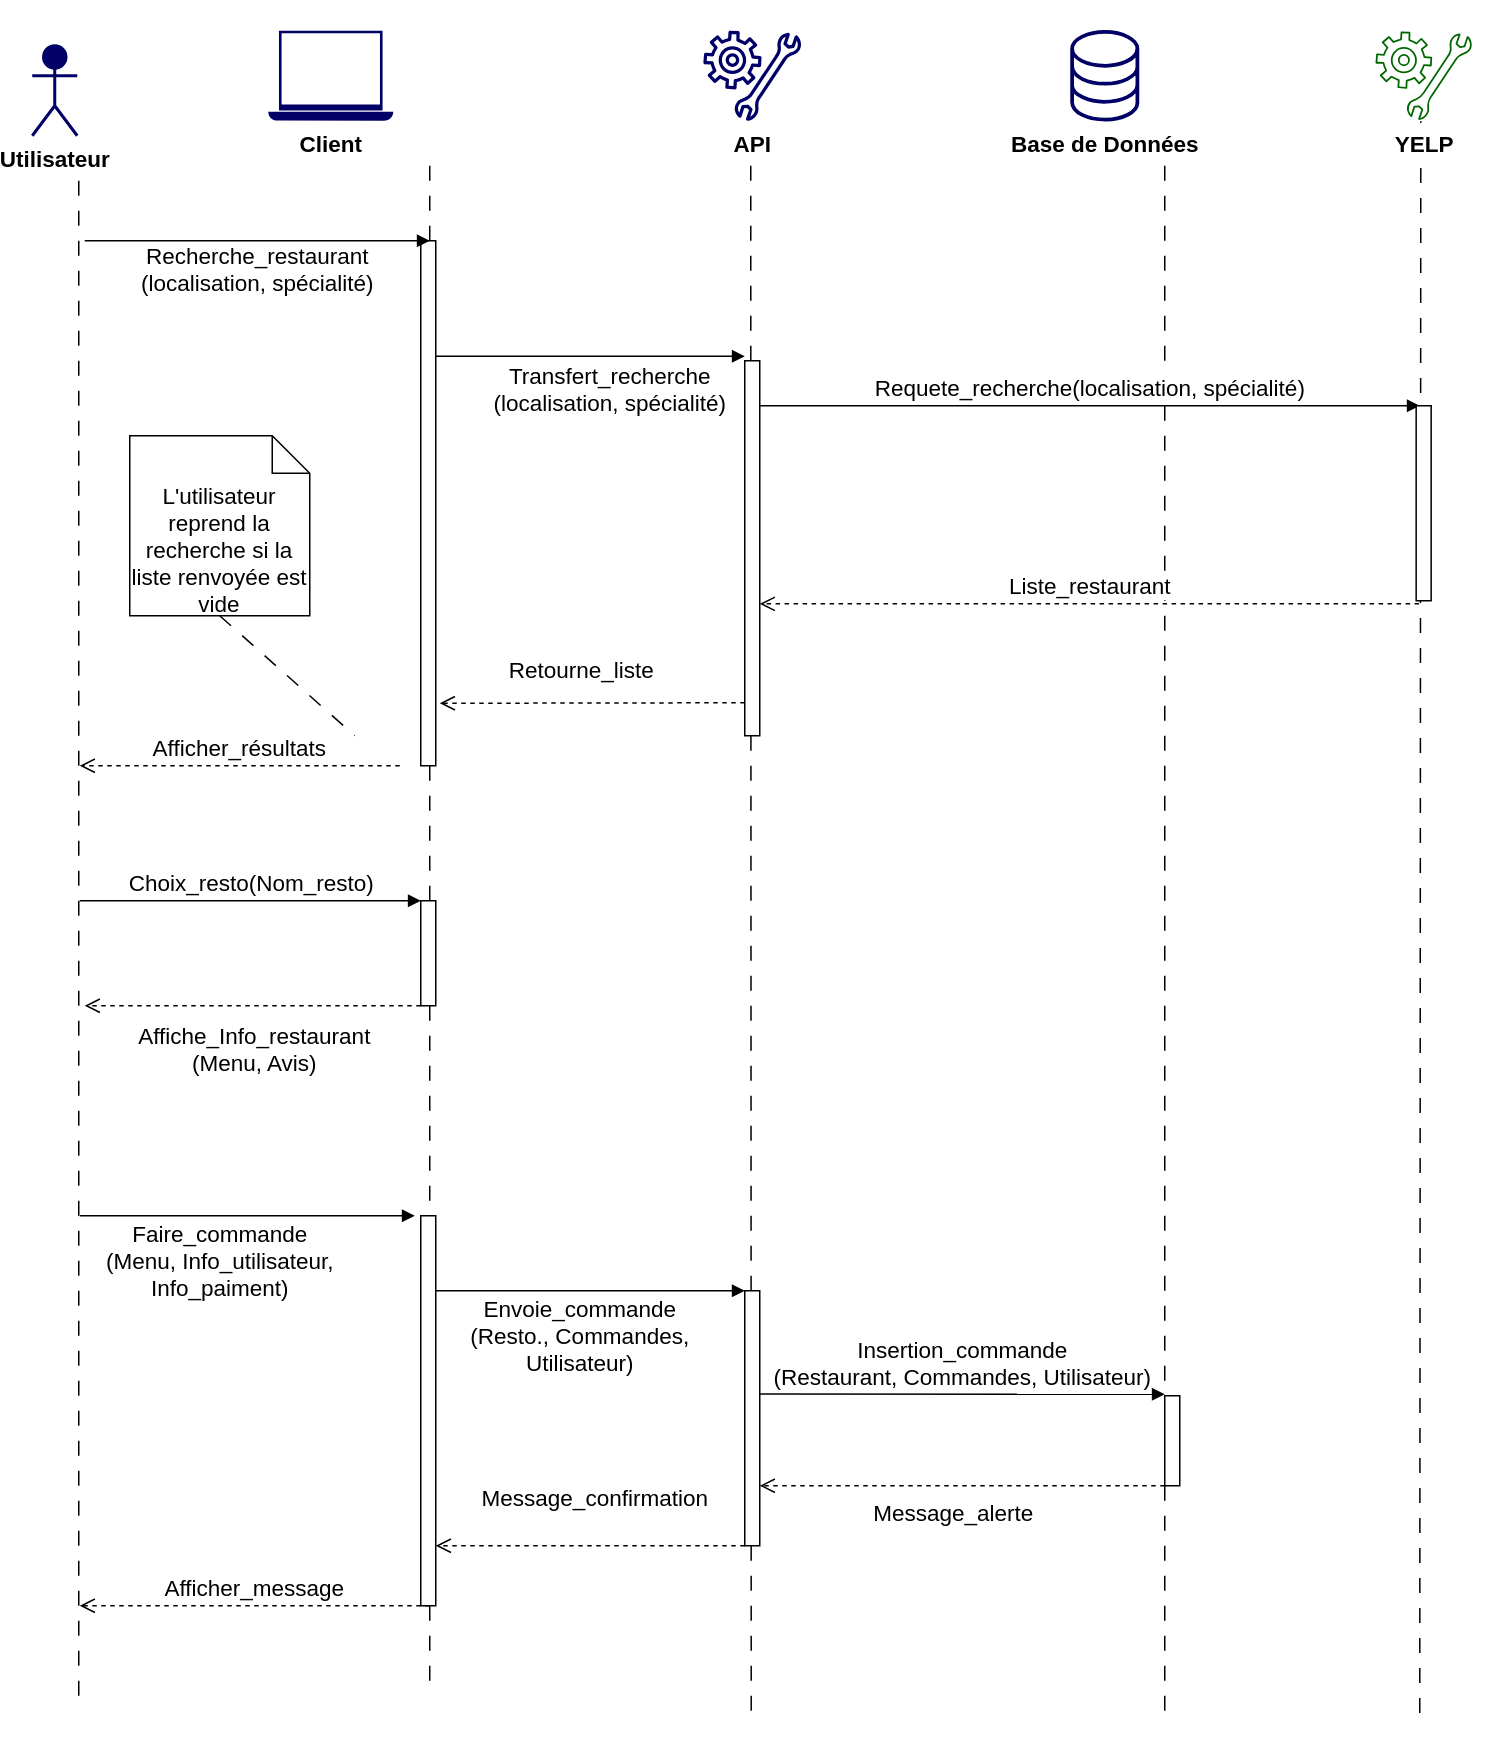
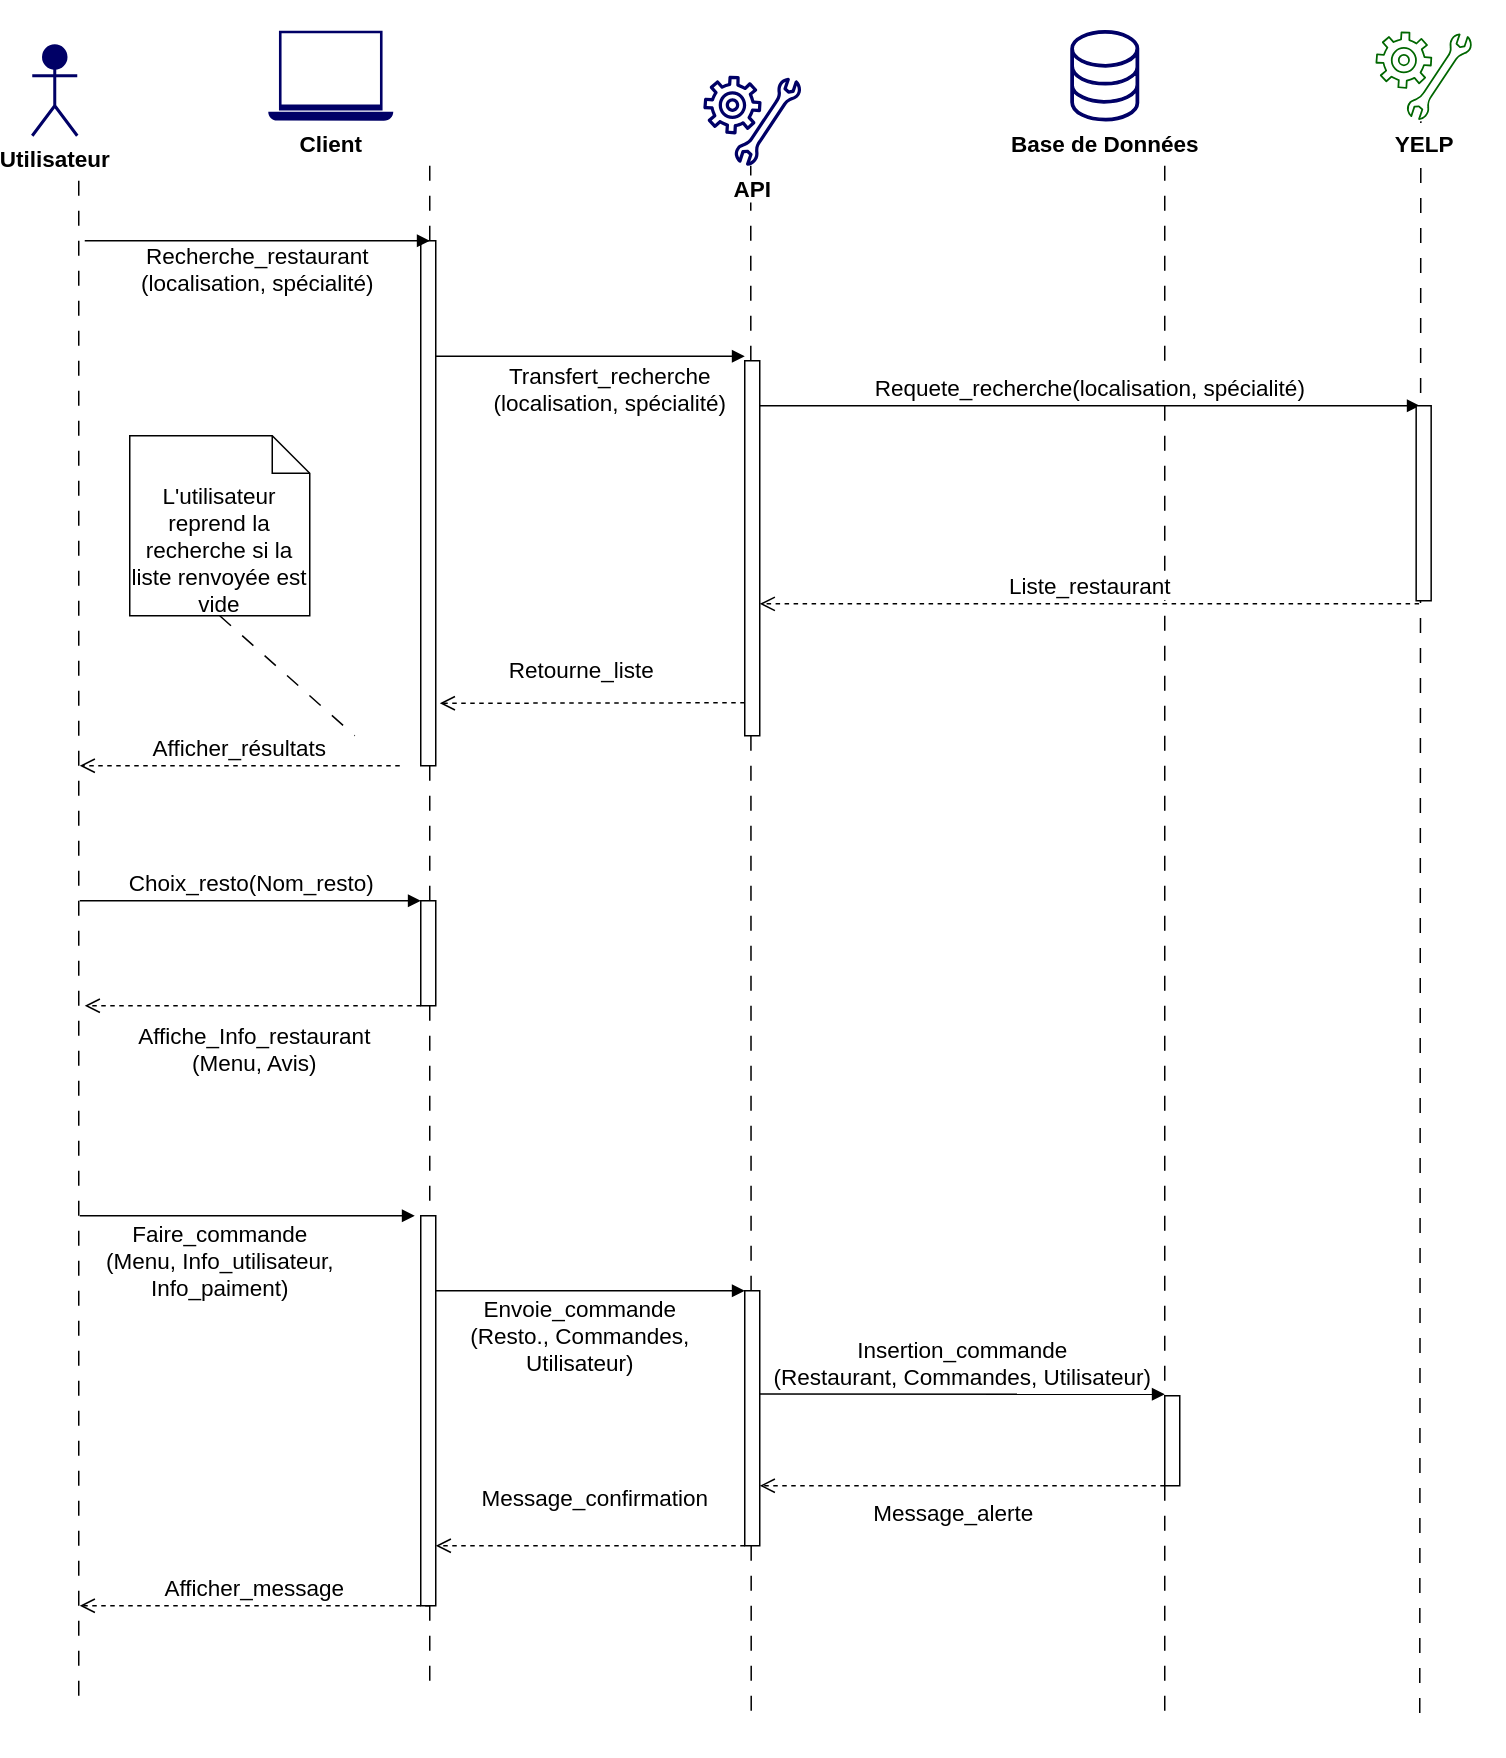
node "API": moved (752, 76) -> (752, 121)
